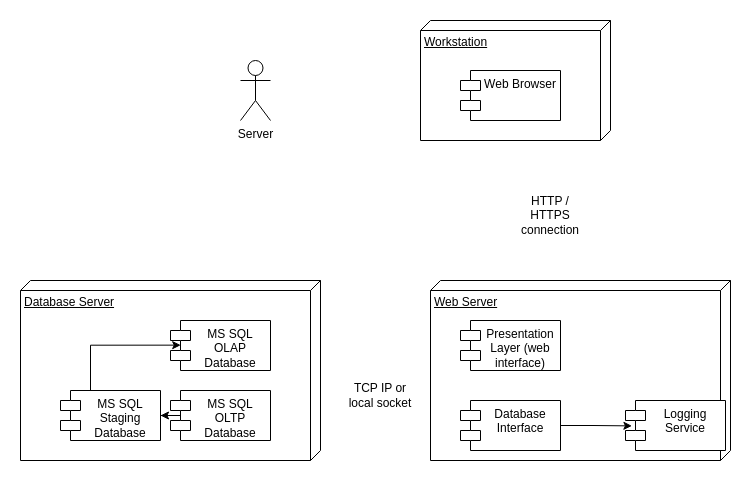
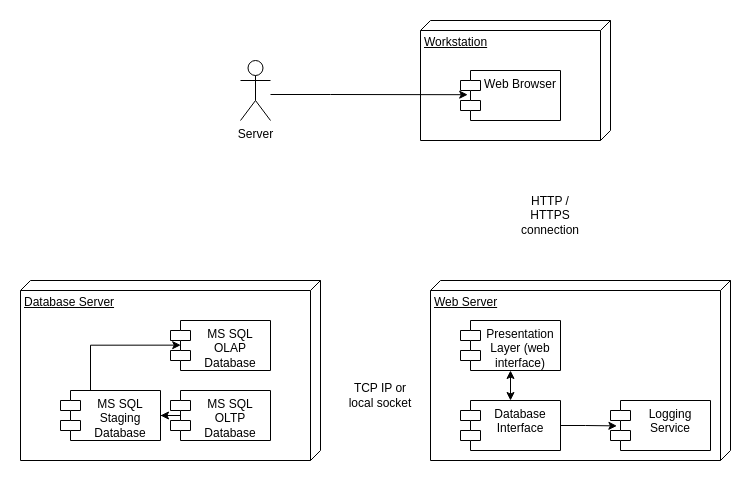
edge "Server" -> "Web Browser": added
edge "Presentation Layer (web interface)" -- "Database Interface": added
node "Logging Service": moved (676, 426) -> (661, 426)
